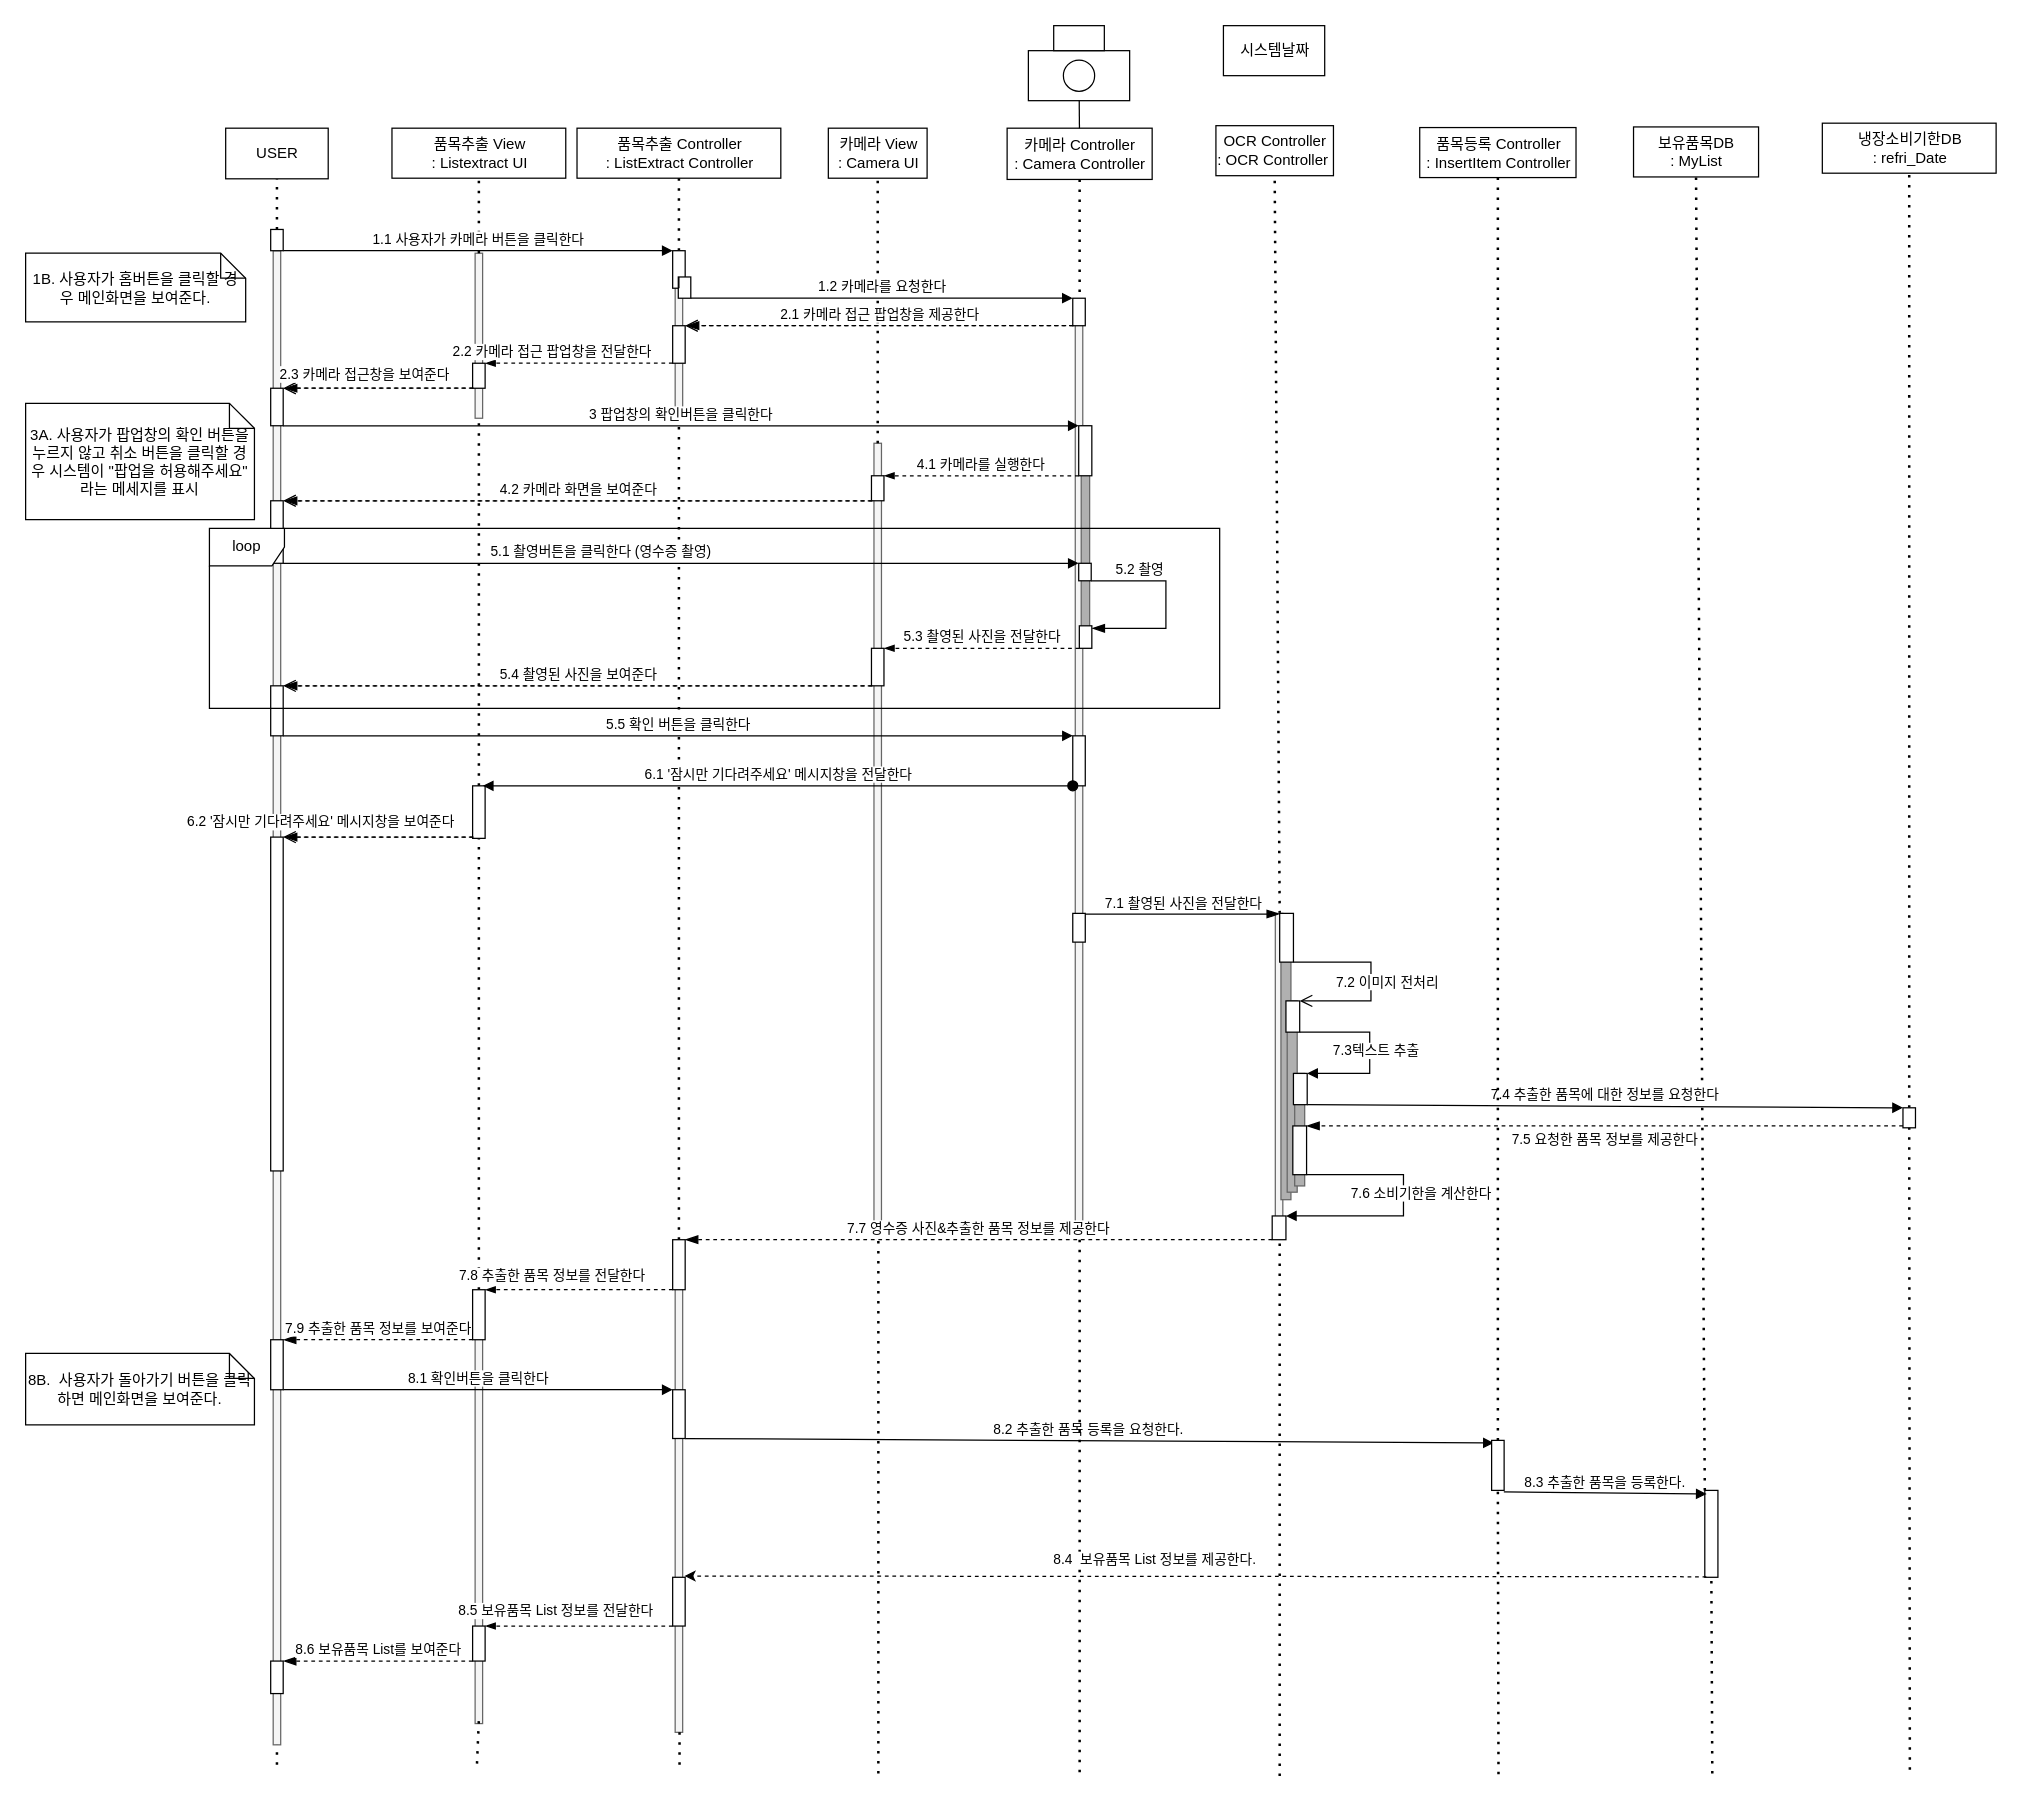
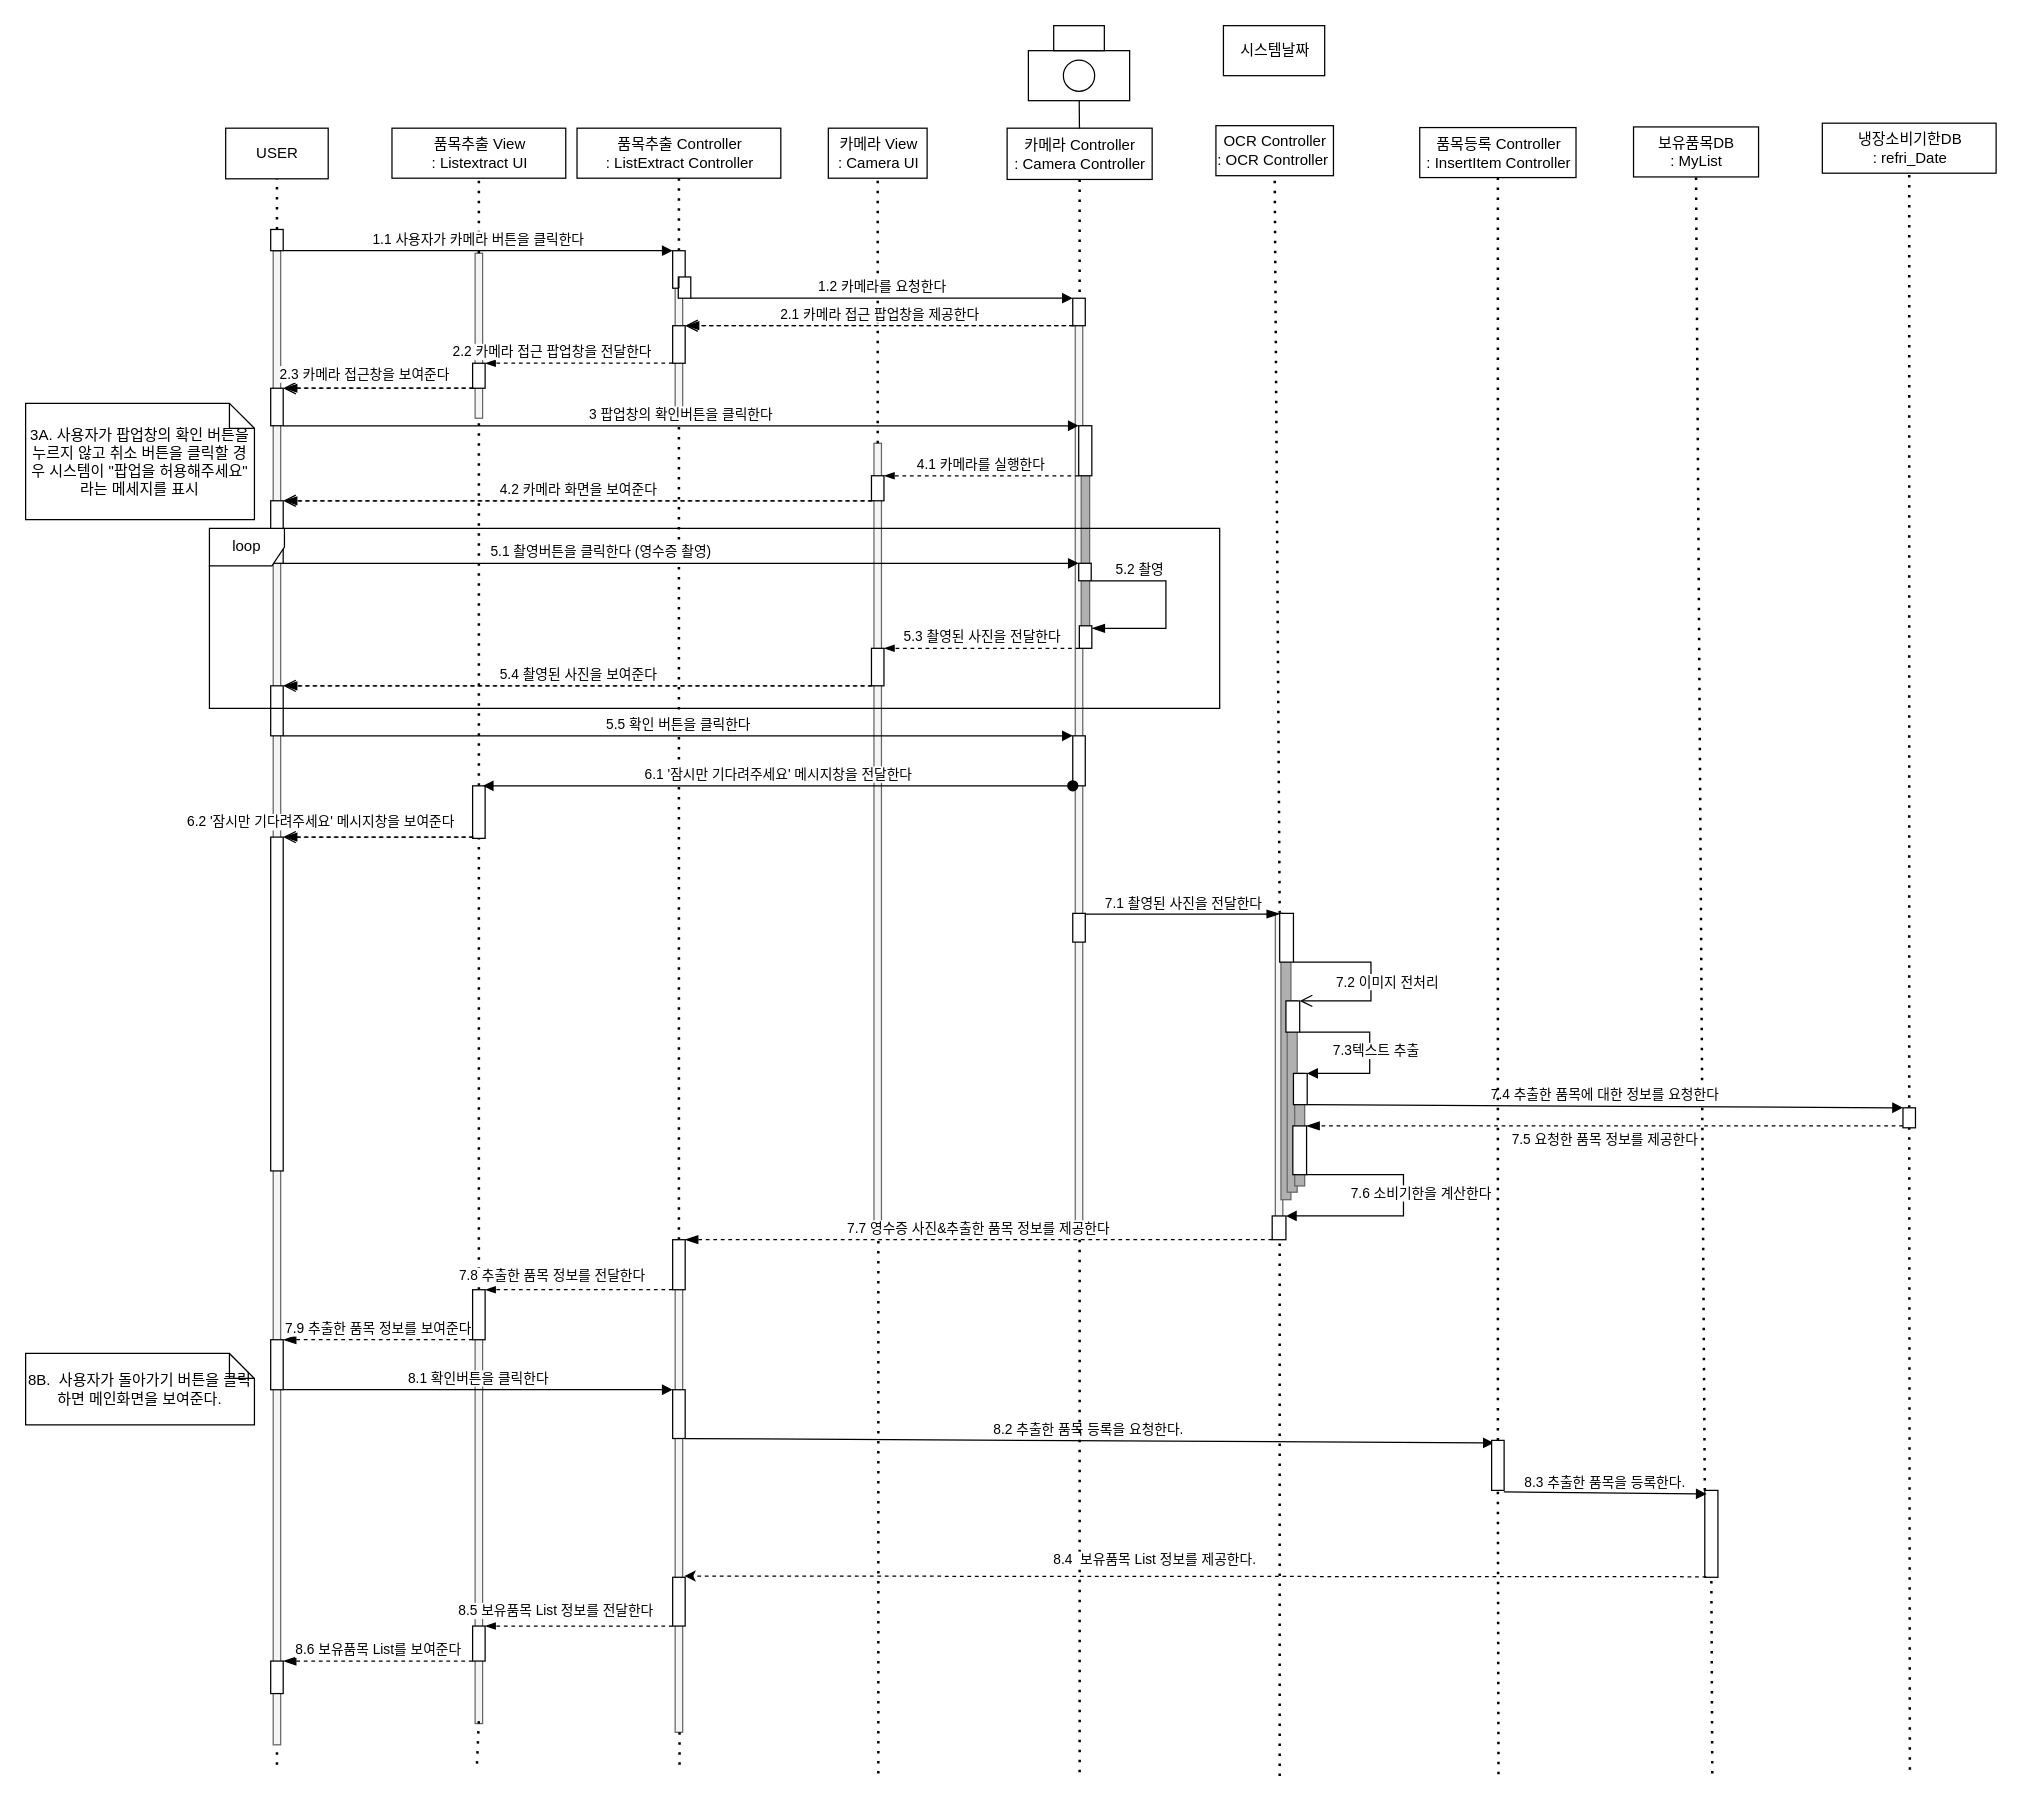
node "1B. 사용자가 홈버튼을 클릭할 경우 메인화면을 보여준다.": removed
